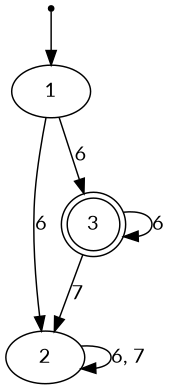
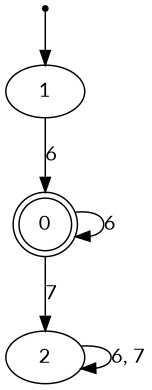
edge "1" -> "2": removed, label "6"
node "3": label "3" -> "0"
